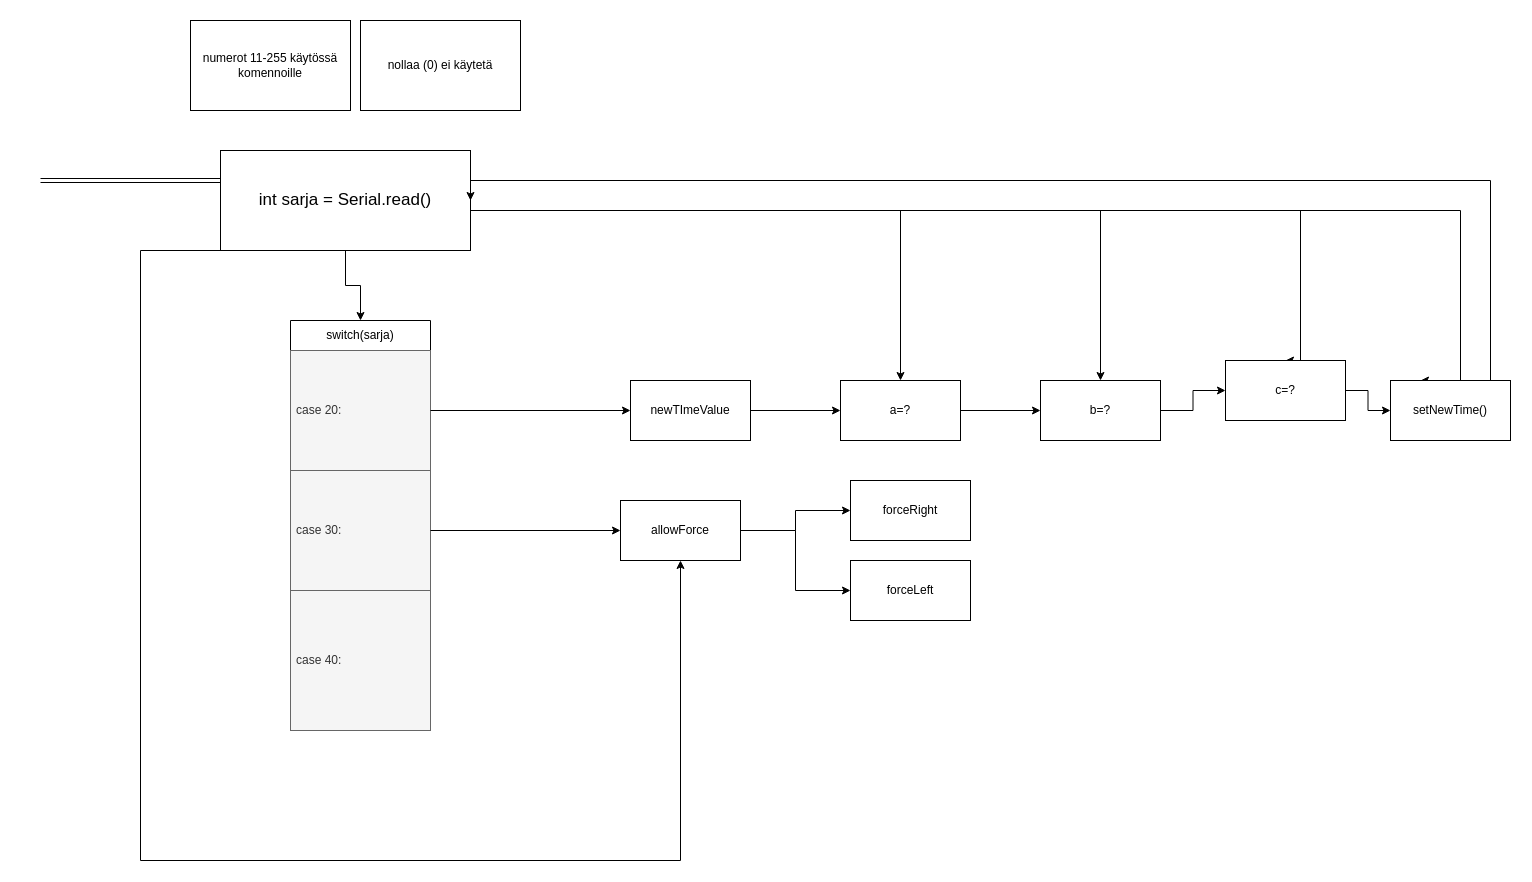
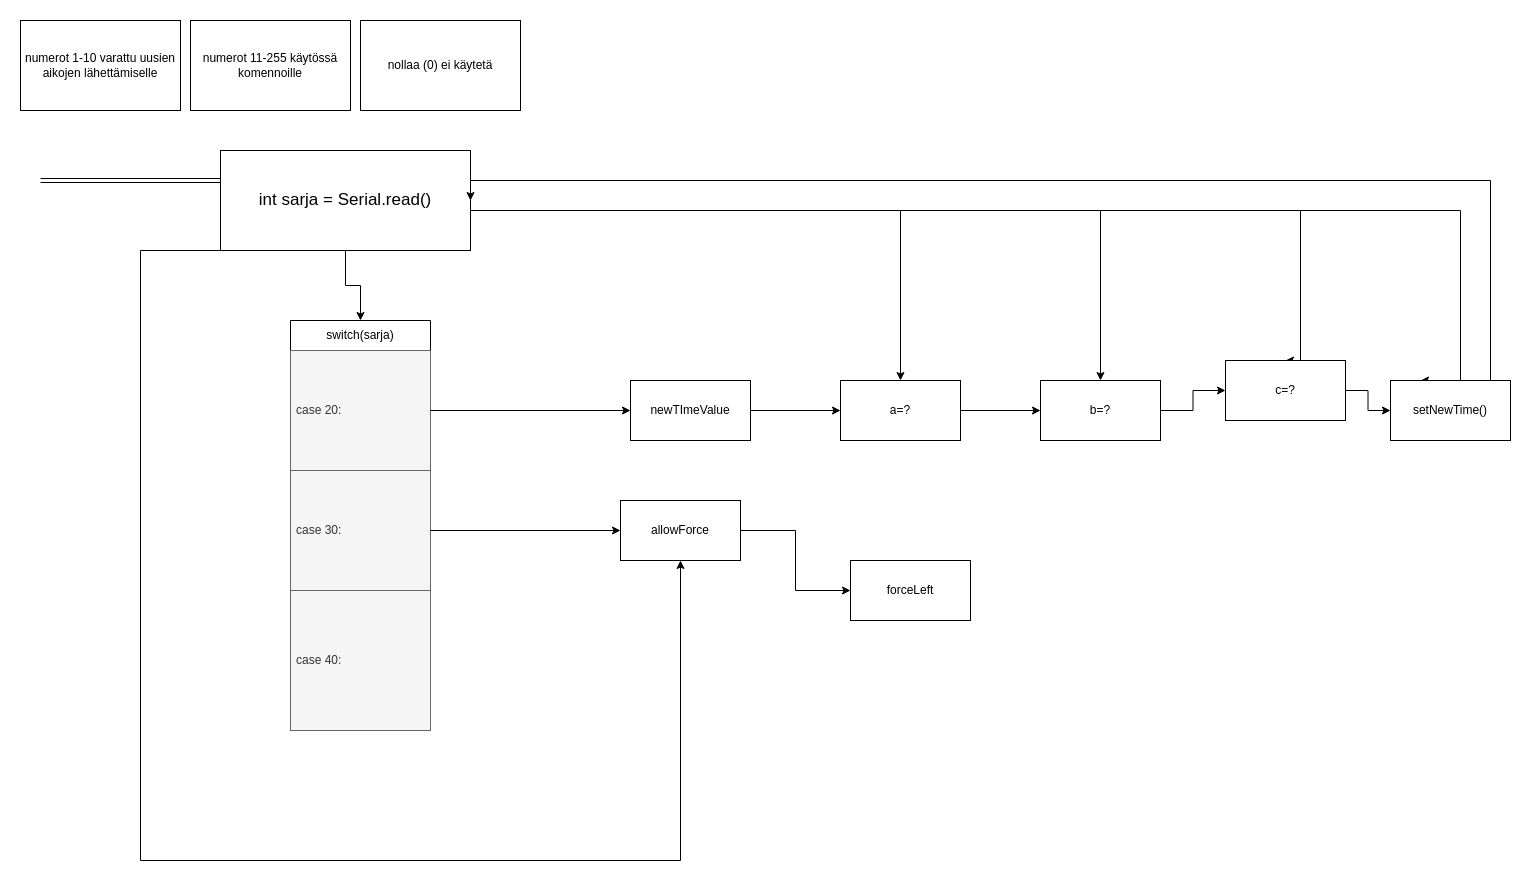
node "numerot 1-10 varattu uusien aikojen lähettämiselle": added
edge "allowForce" -> "forceRight": removed
node "forceRight": removed
